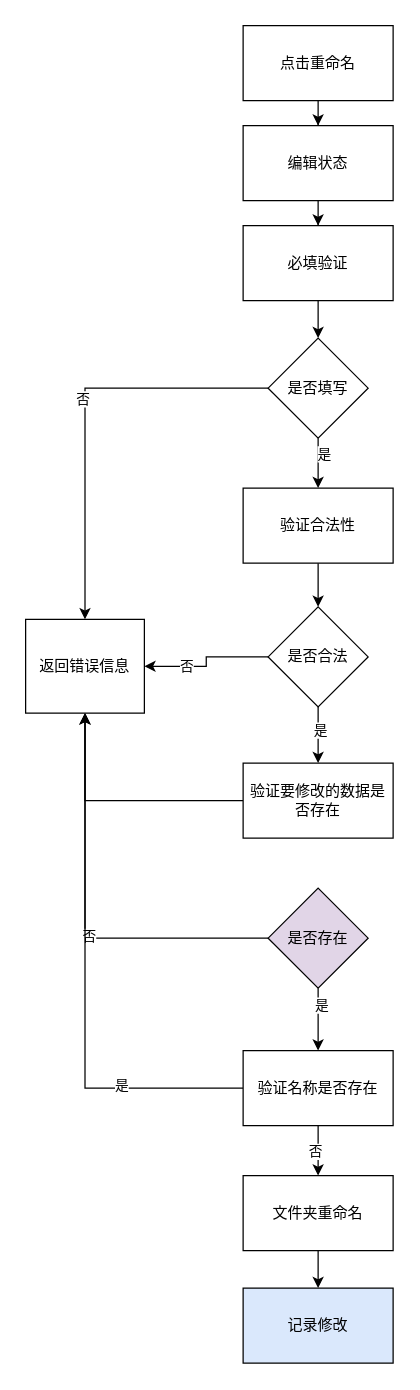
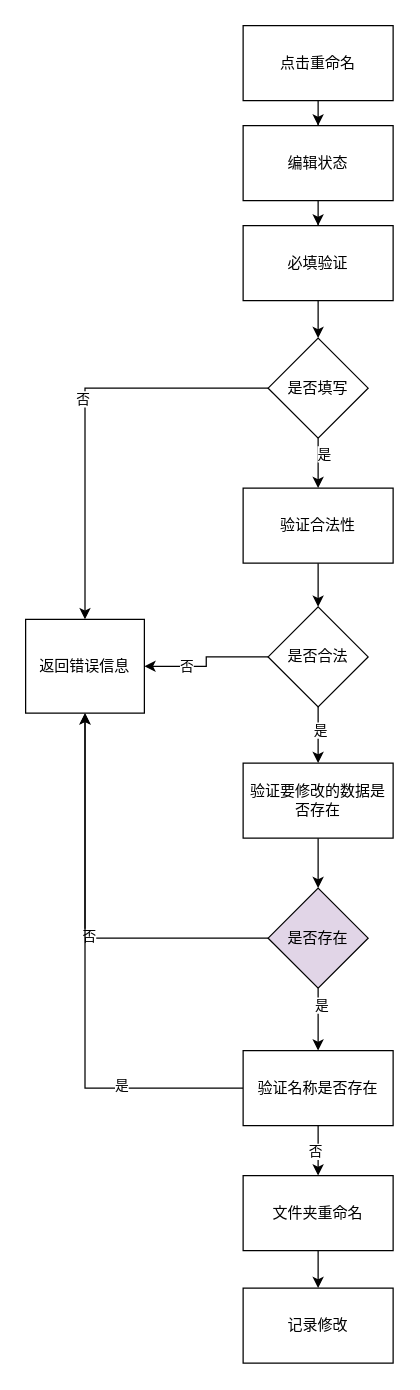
edge "验证要修改的数据是否存在" -> "返回错误信息": now "验证要修改的数据是否存在" -> "是否存在"
node "记录修改": fillcolor #dae8fc -> #ffffff
